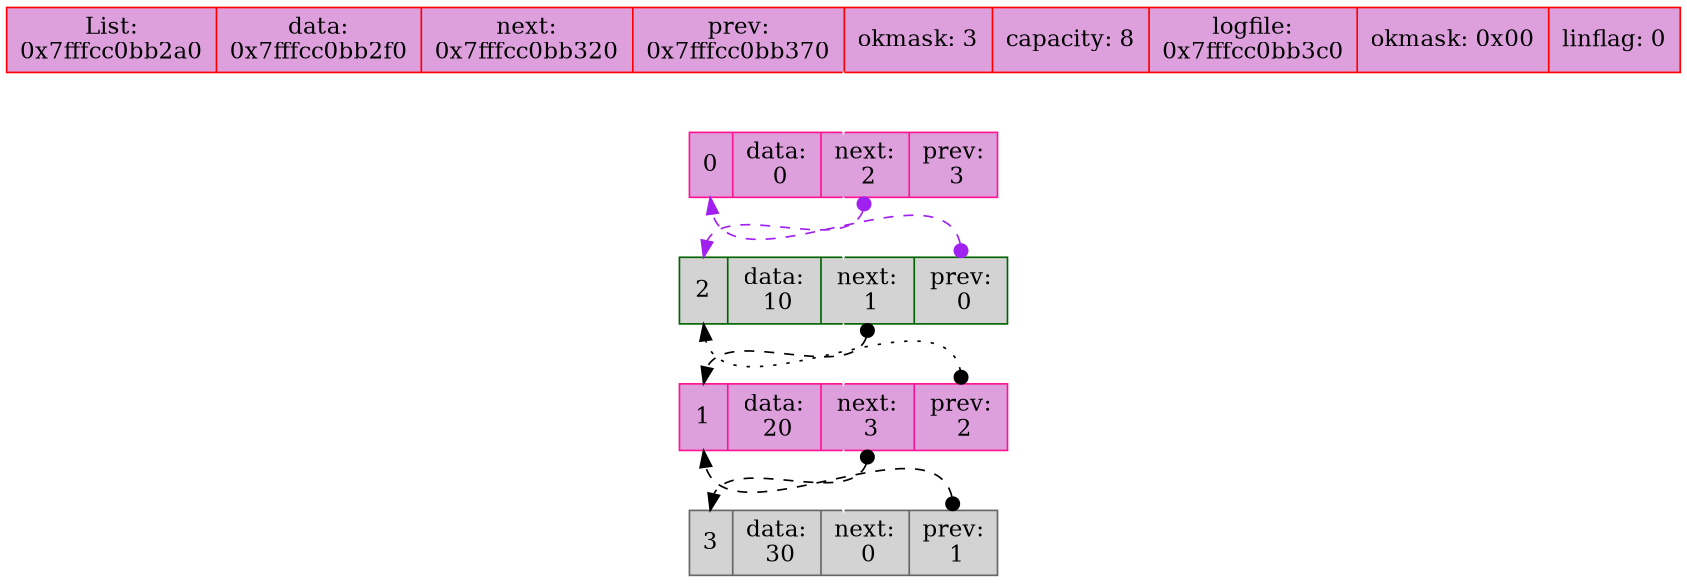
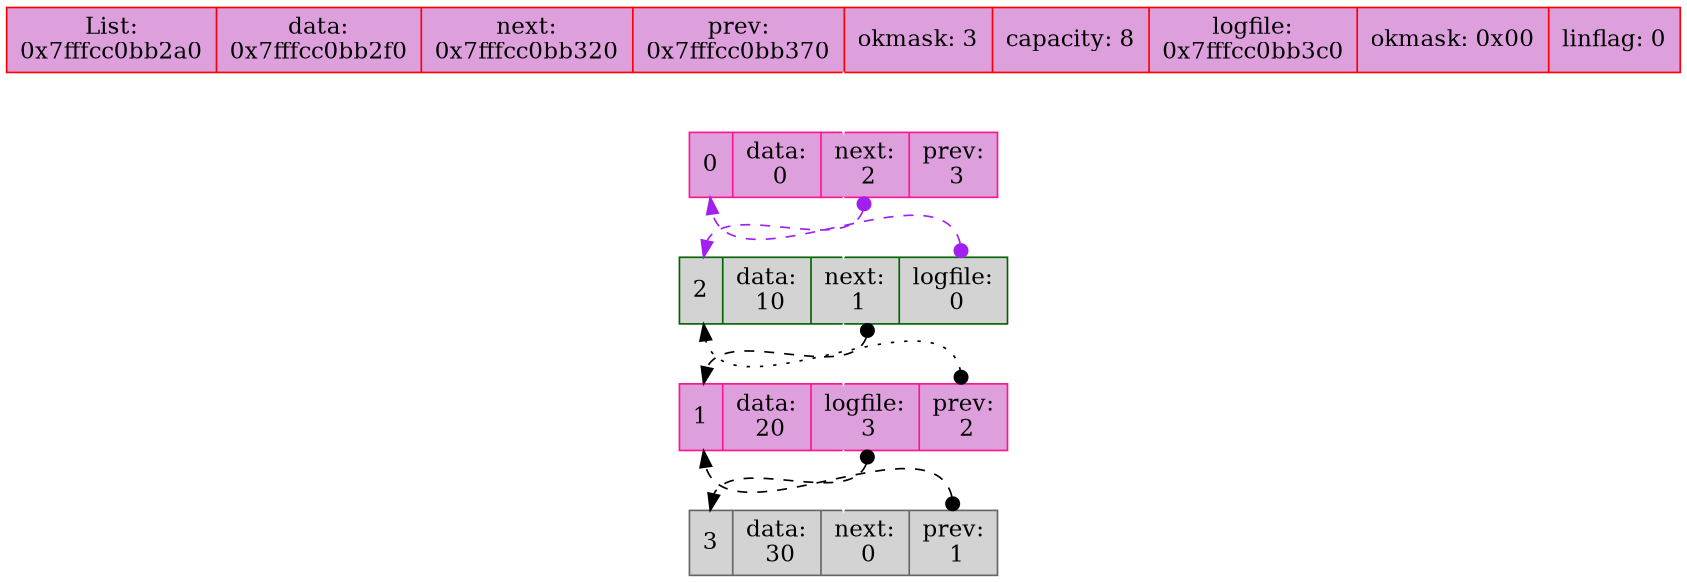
node "2": text "prev:" -> "logfile:"
node "1": text "next:" -> "logfile:"
